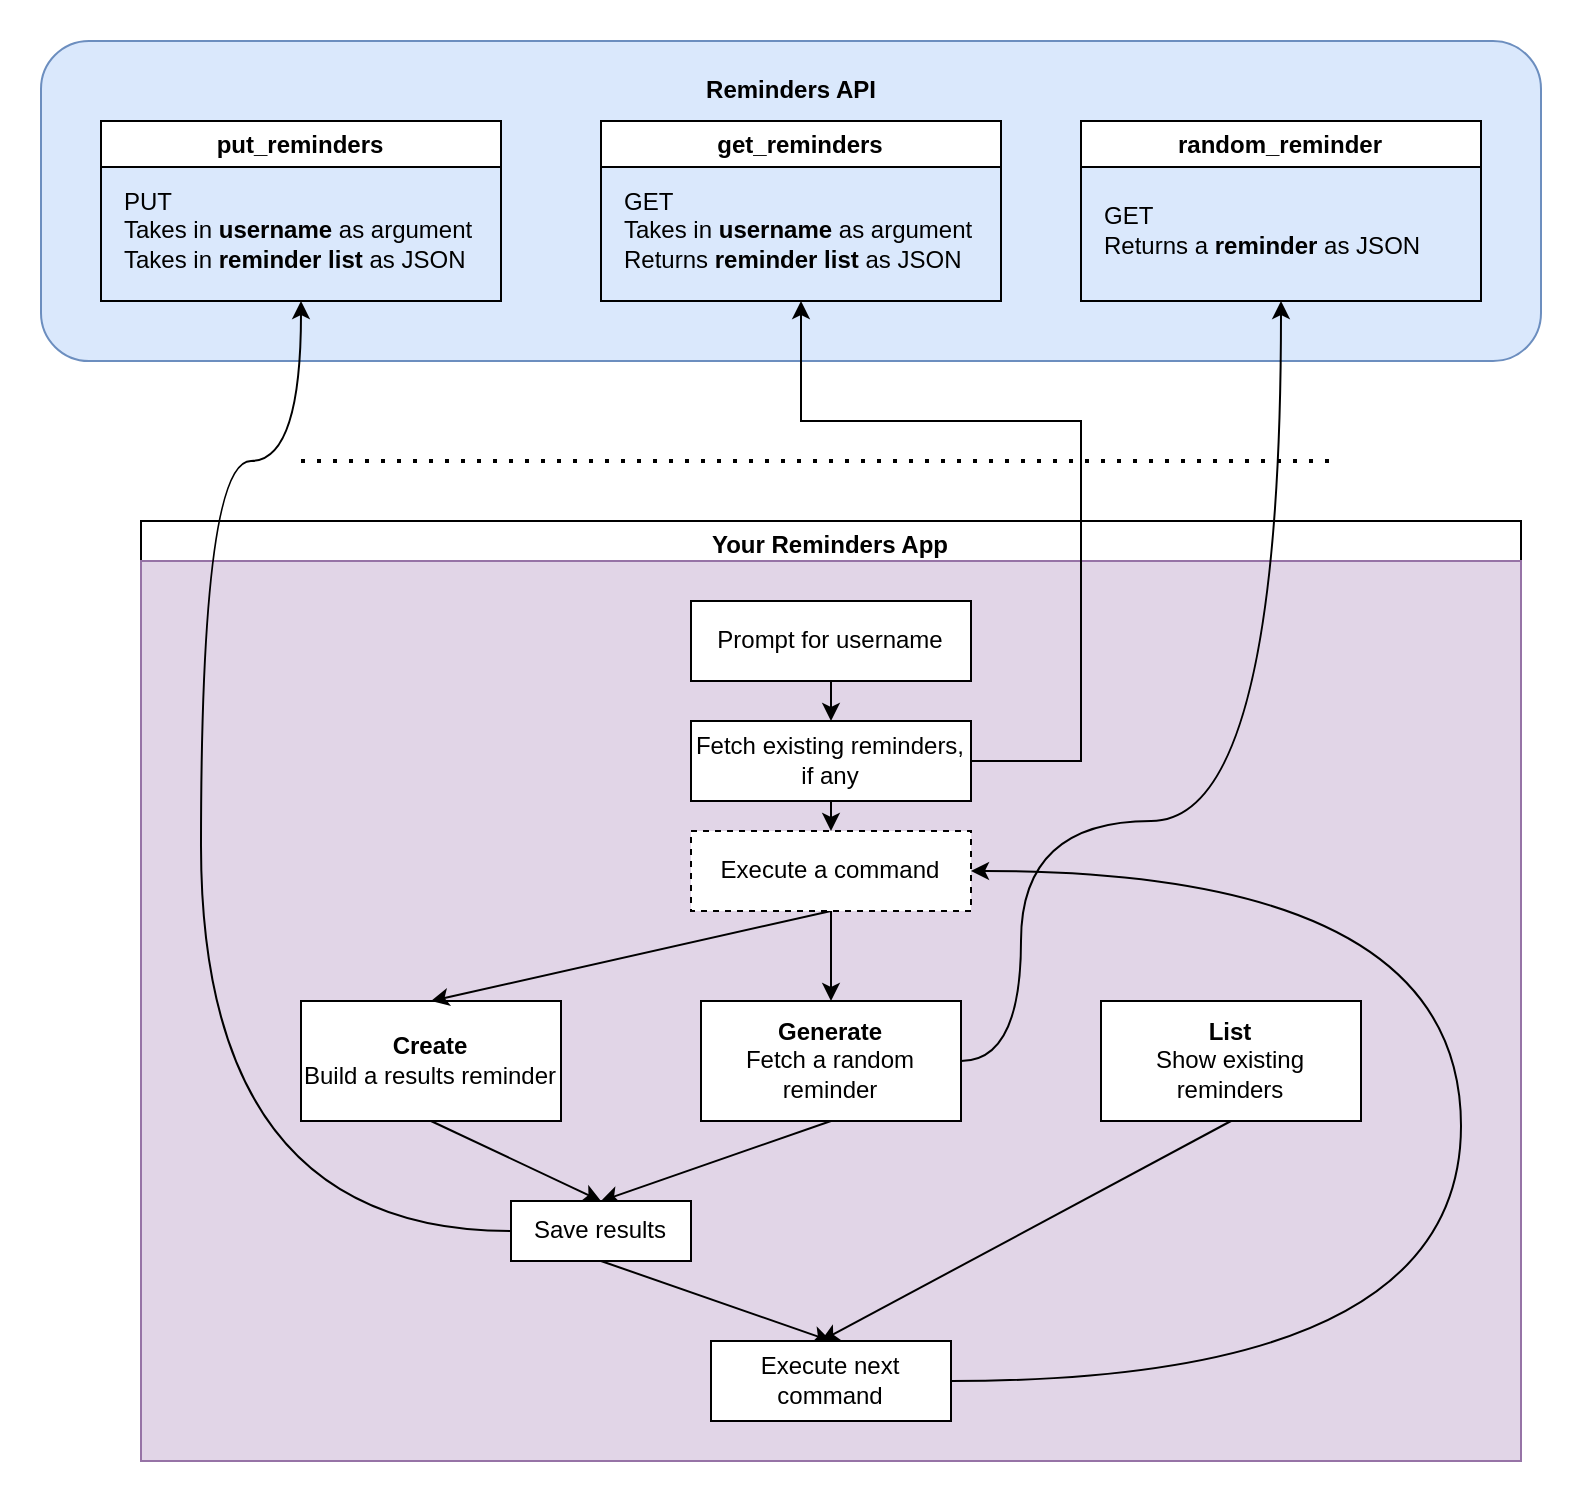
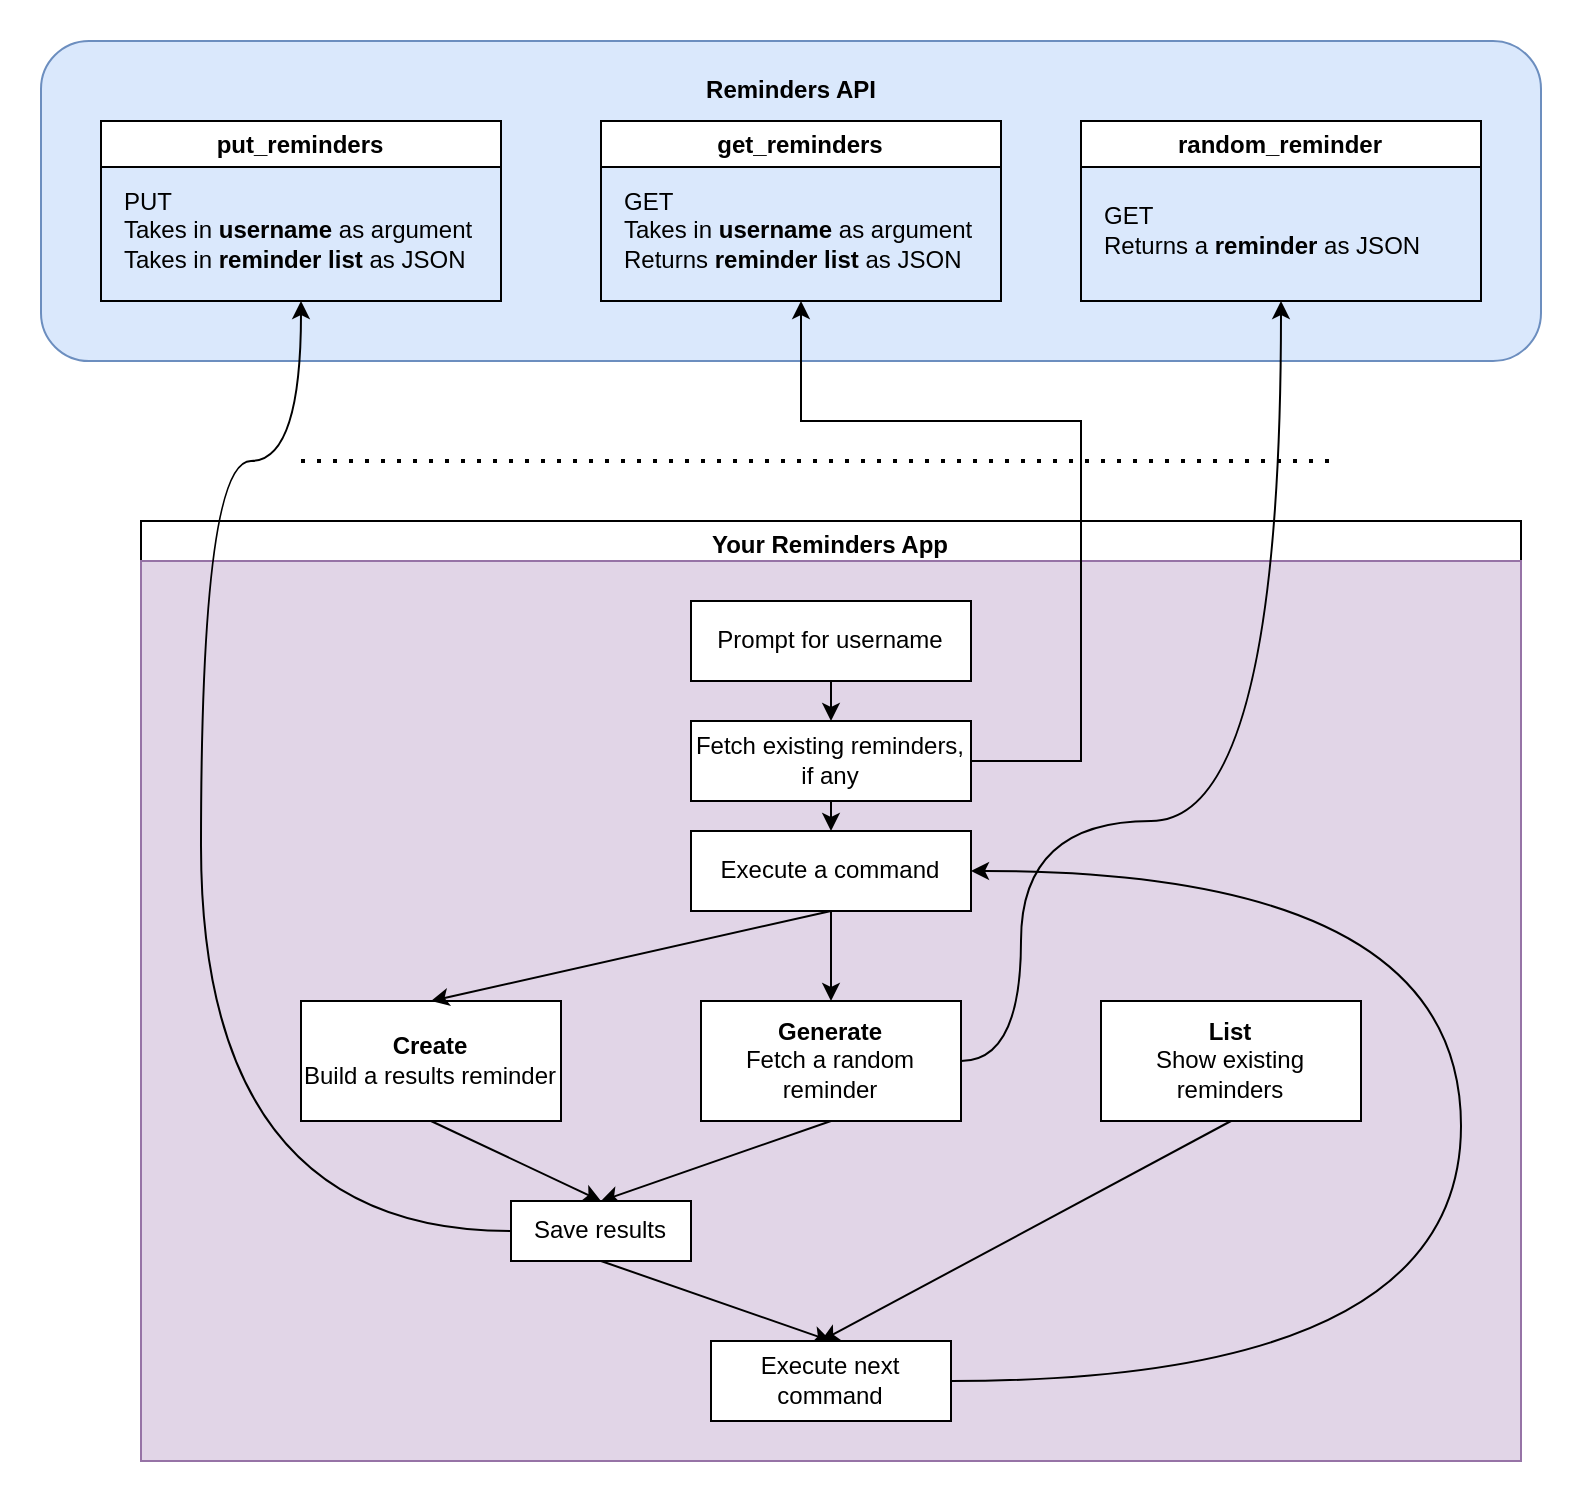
node "Execute a command": style dashed -> solid
